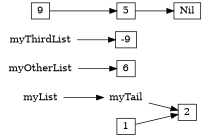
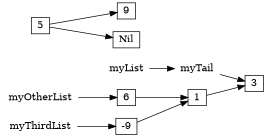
edge "9" -> "5": reversed
edge "6" -> "1": added
node "2": label "2" -> "3"
edge "-9" -> "1": added
